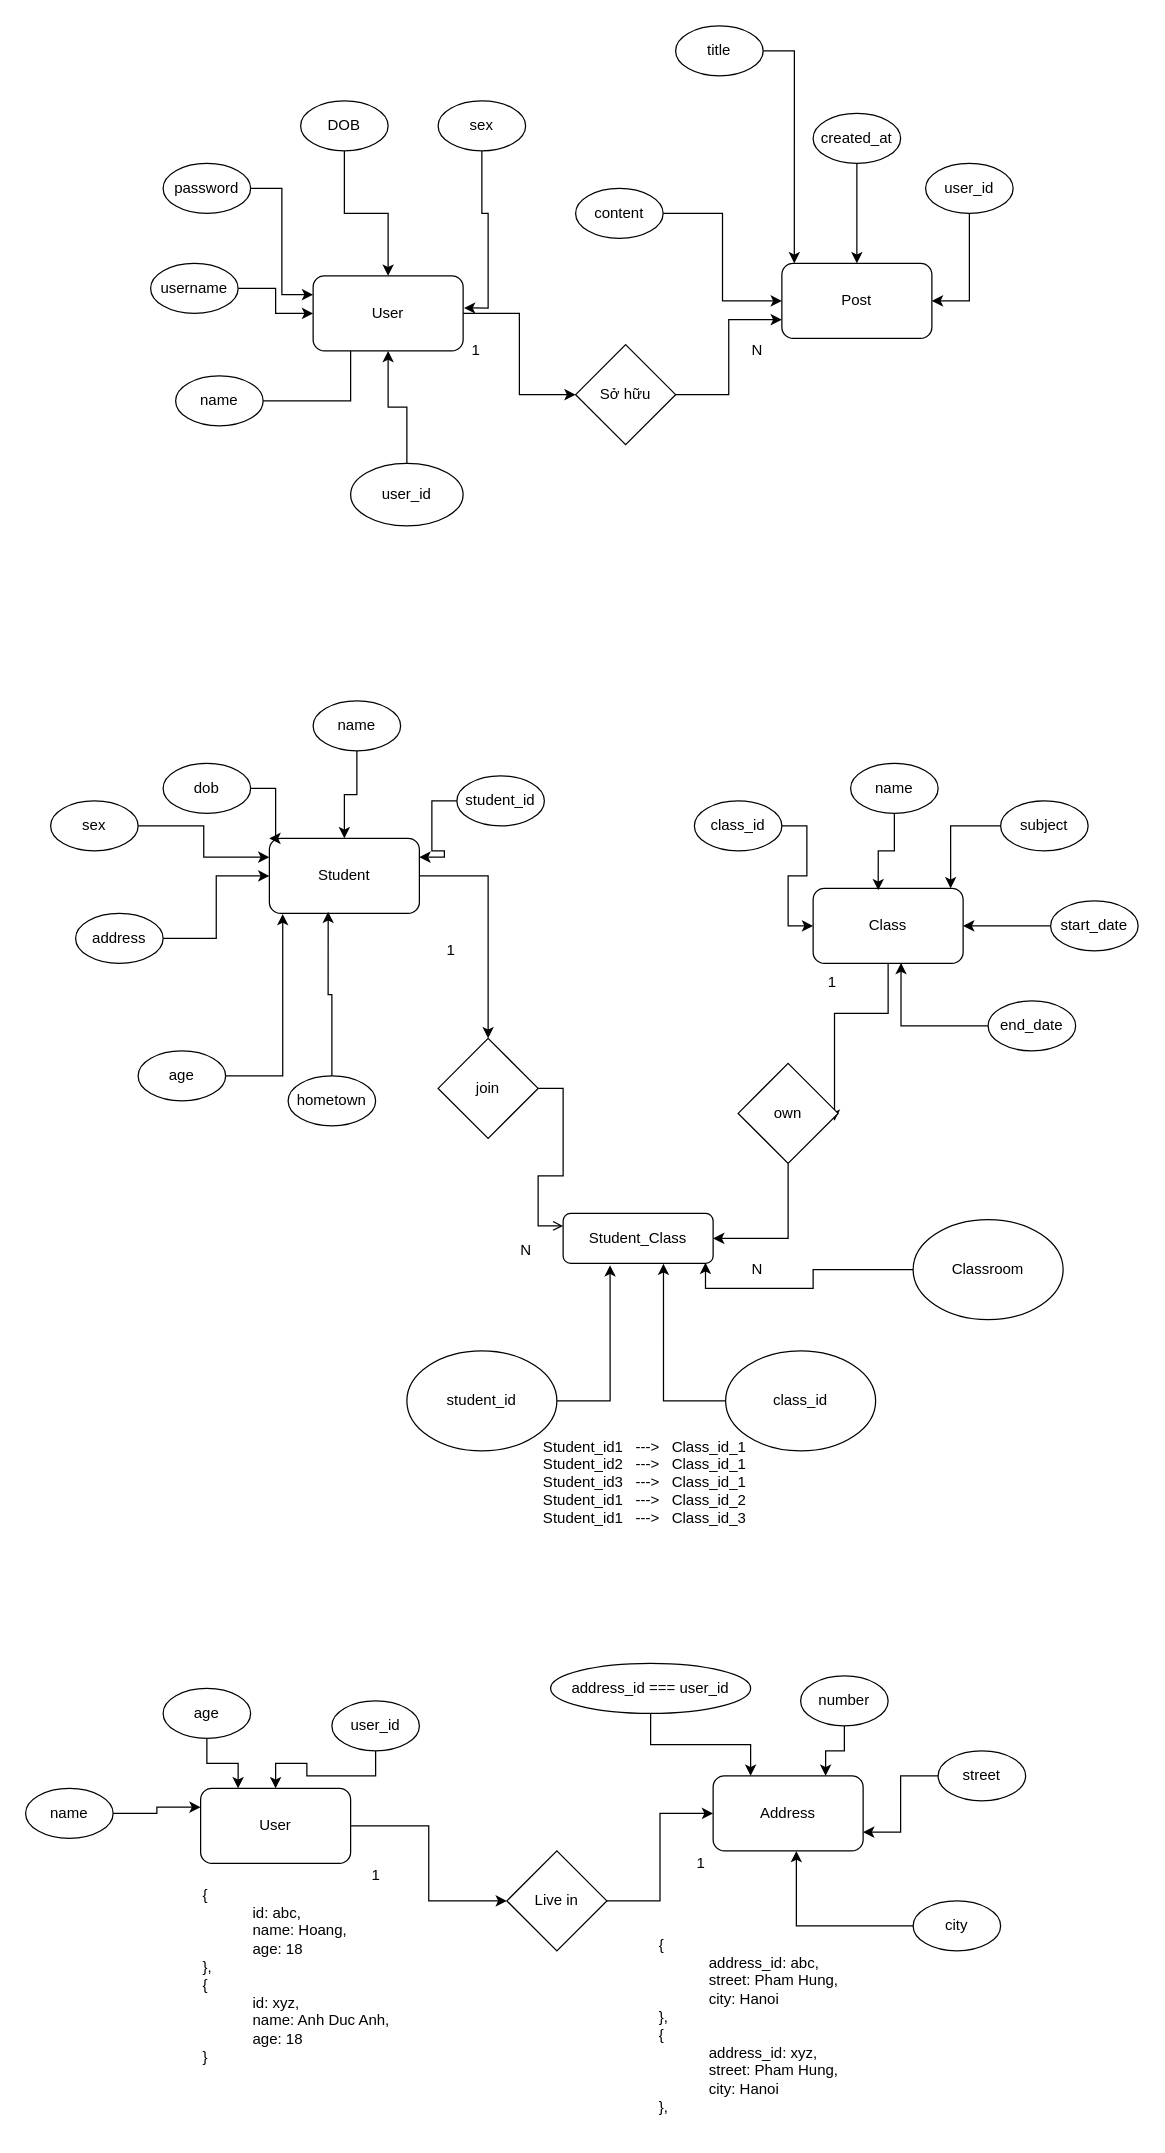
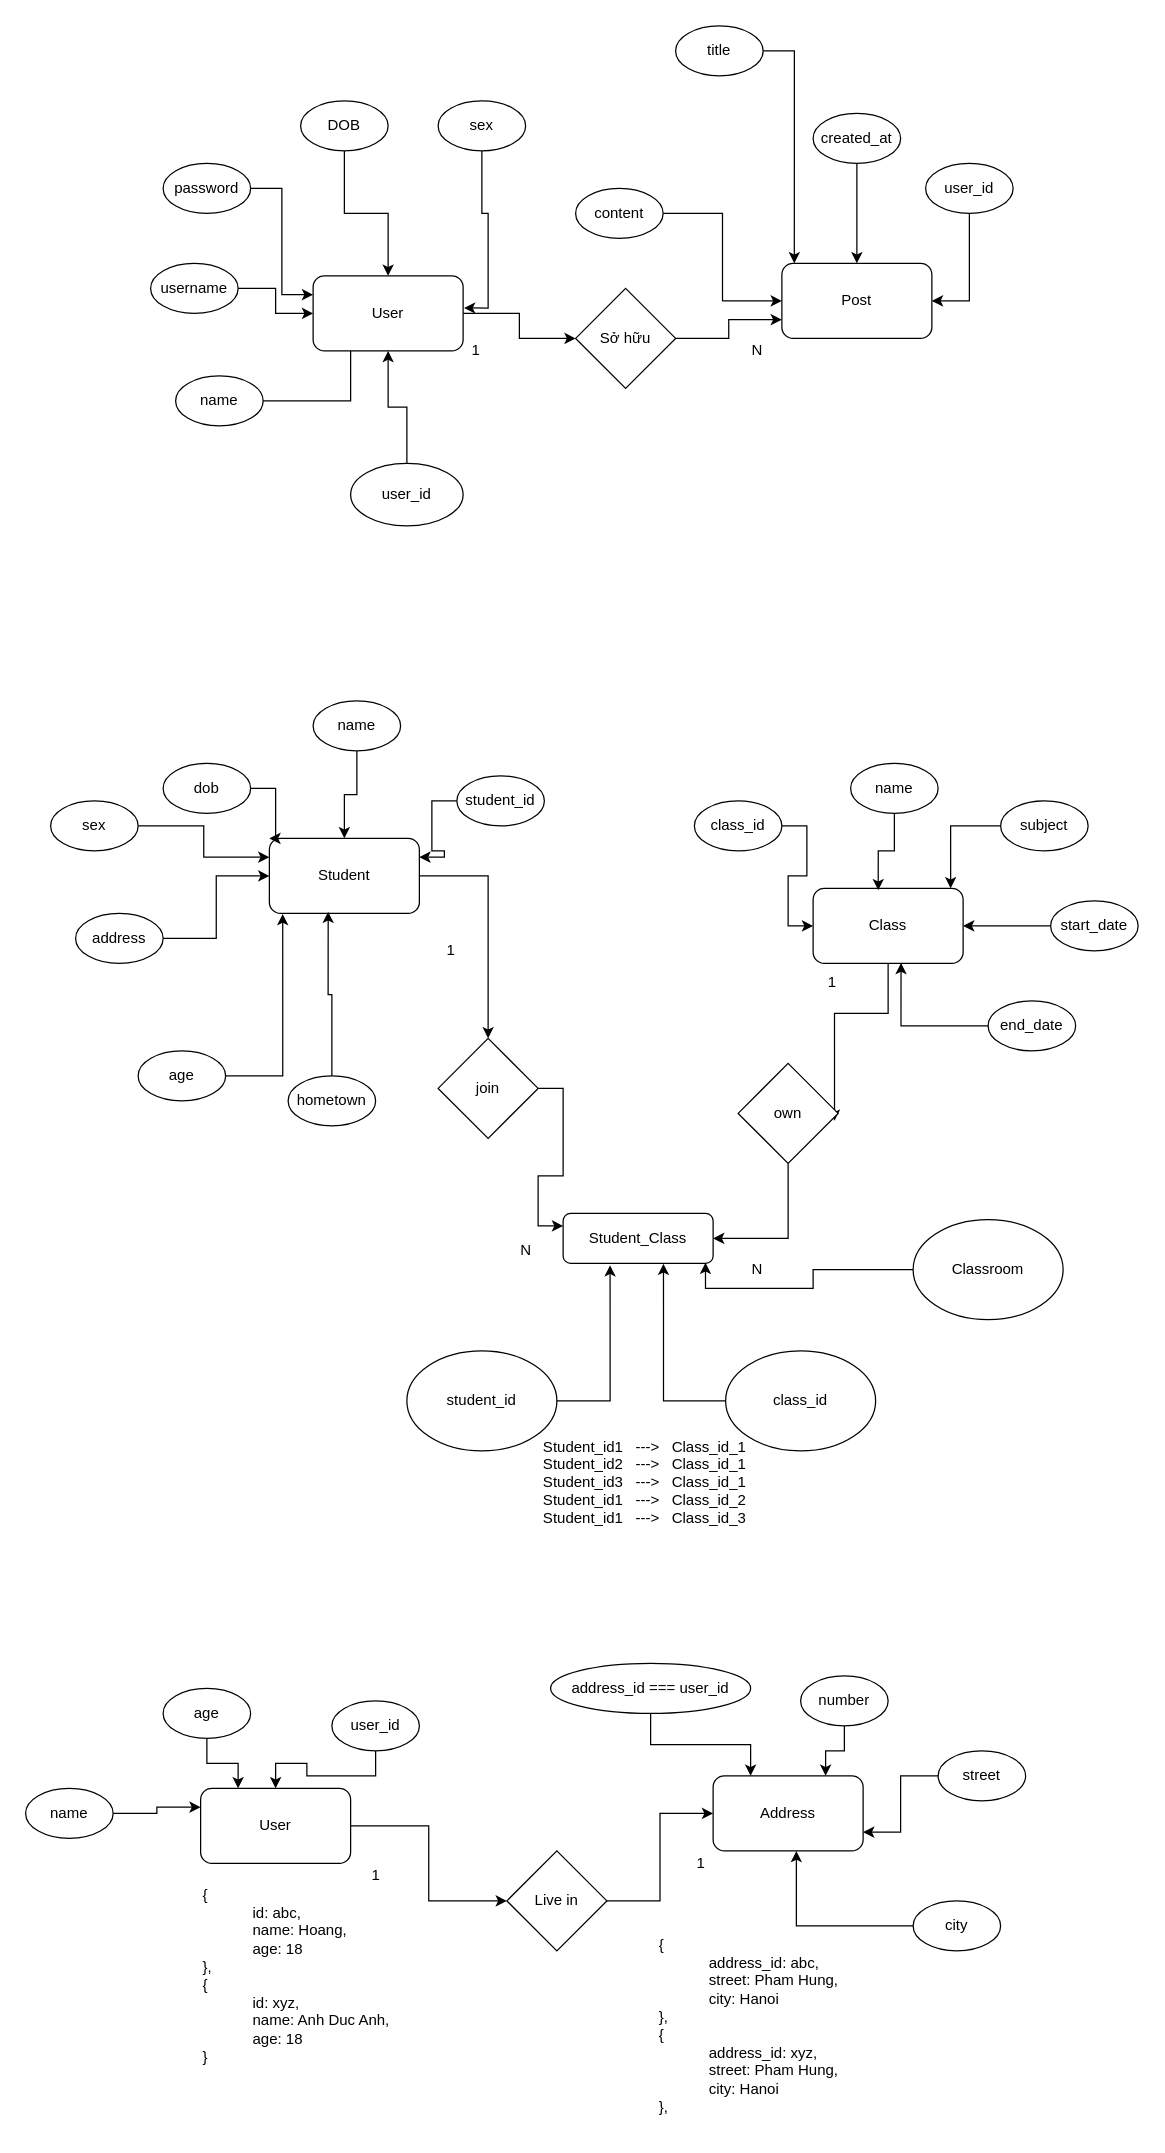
node "Sở hữu": moved (626, 394) -> (626, 338)
edge "join" -> "Student_Class": arrowhead open -> classic
